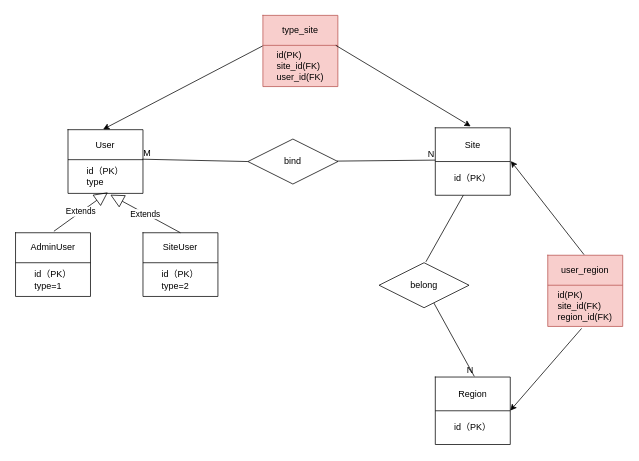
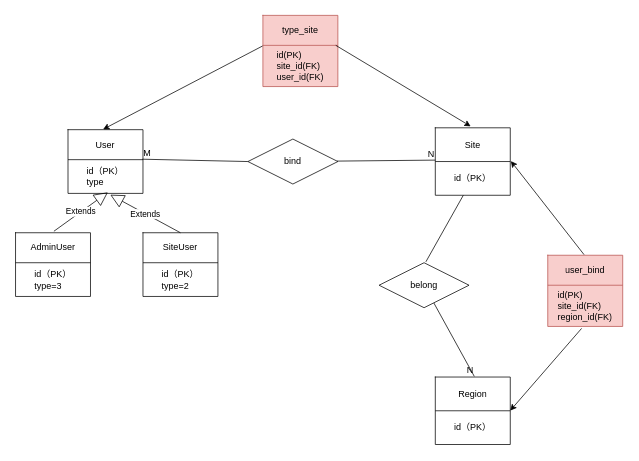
node "user_region": label "user_region" -> "user_bind"
node "id（PK） type=1": label "id（PK） type=1" -> "id（PK） type=3"
